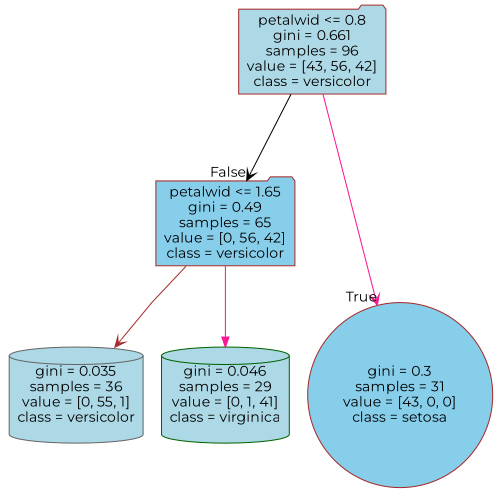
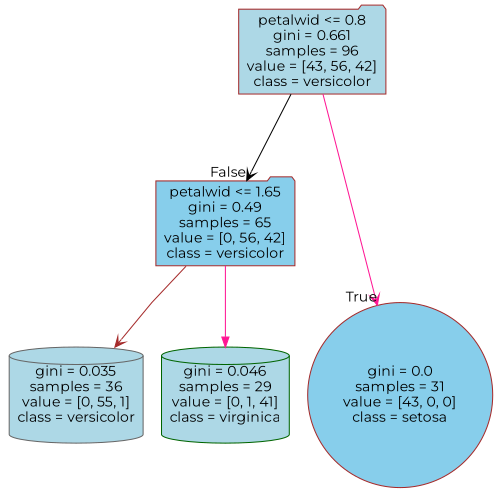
node "gini = 0.3 samples = 31 value = [43, 0, 0] class = setosa": label "gini = 0.3 samples = 31 value = [43, 0, 0] class = setosa" -> "gini = 0.0 samples = 31 value = [43, 0, 0] class = setosa"
